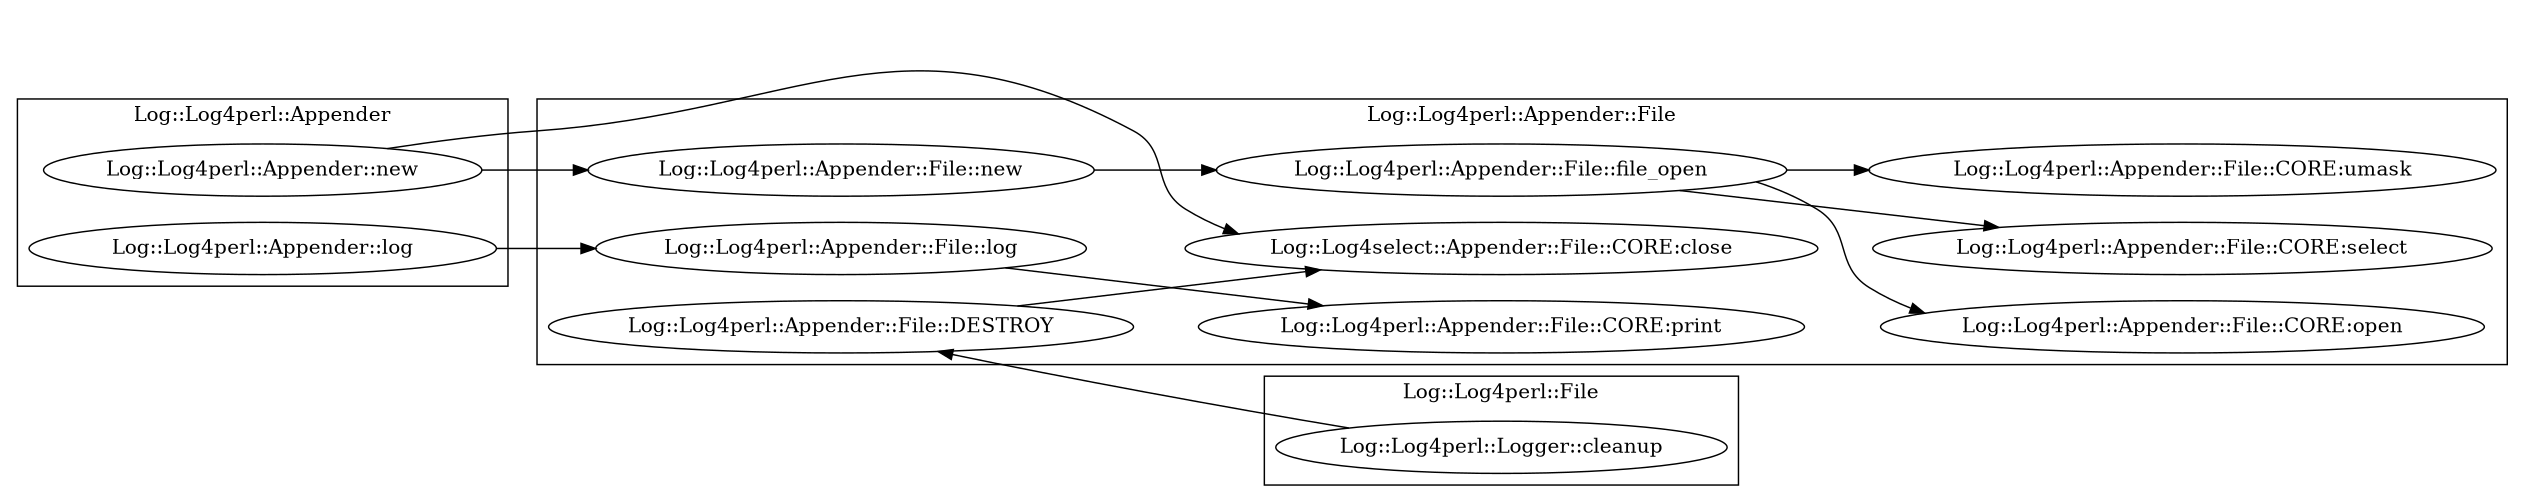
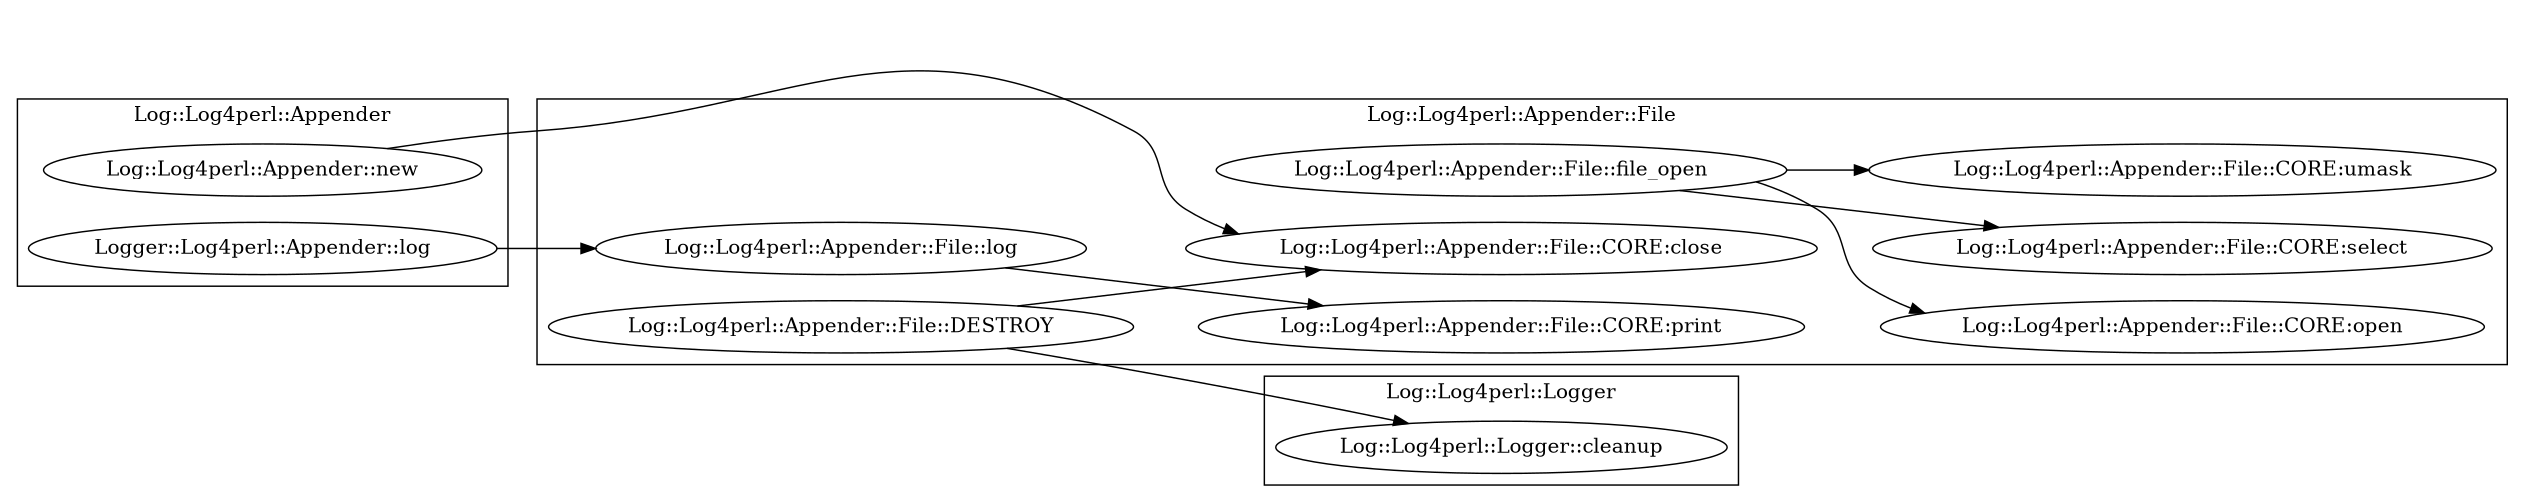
node "Log::Log4perl::Appender::File::new": removed
node "Log::Log4perl::Appender::log": label "Log::Log4perl::Appender::log" -> "Logger::Log4perl::Appender::log"
node "Log::Log4select::Appender::File::CORE:close": label "Log::Log4select::Appender::File::CORE:close" -> "Log::Log4perl::Appender::File::CORE:close"
edge "Log::Log4perl::Logger::cleanup" -> "Log::Log4perl::Appender::File::DESTROY": reversed
cluster "Log::Log4perl::File": label "Log::Log4perl::File" -> "Log::Log4perl::Logger"
